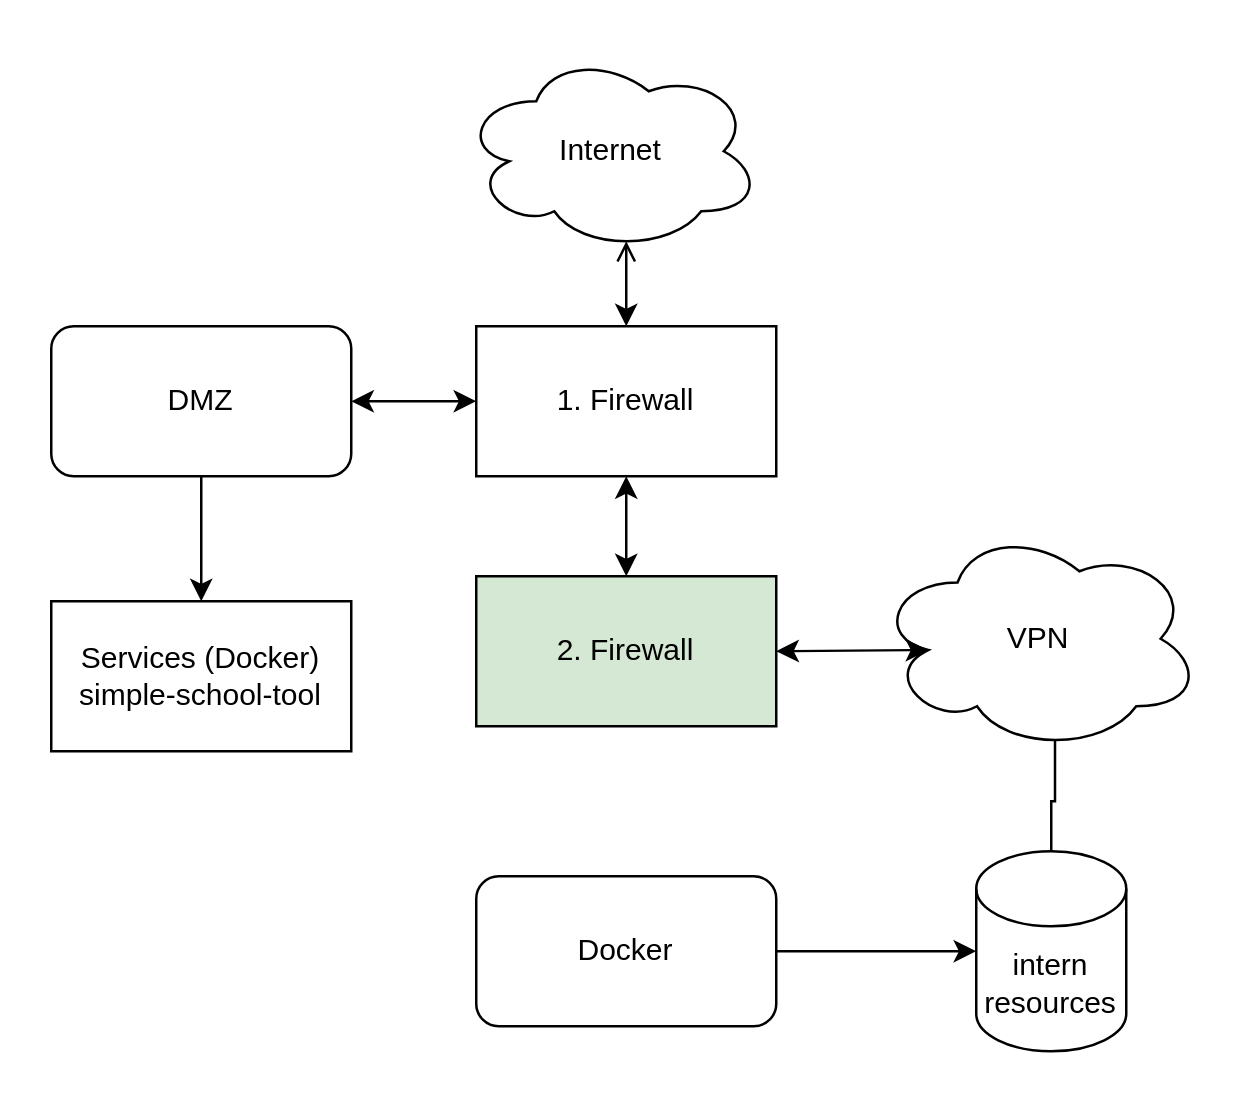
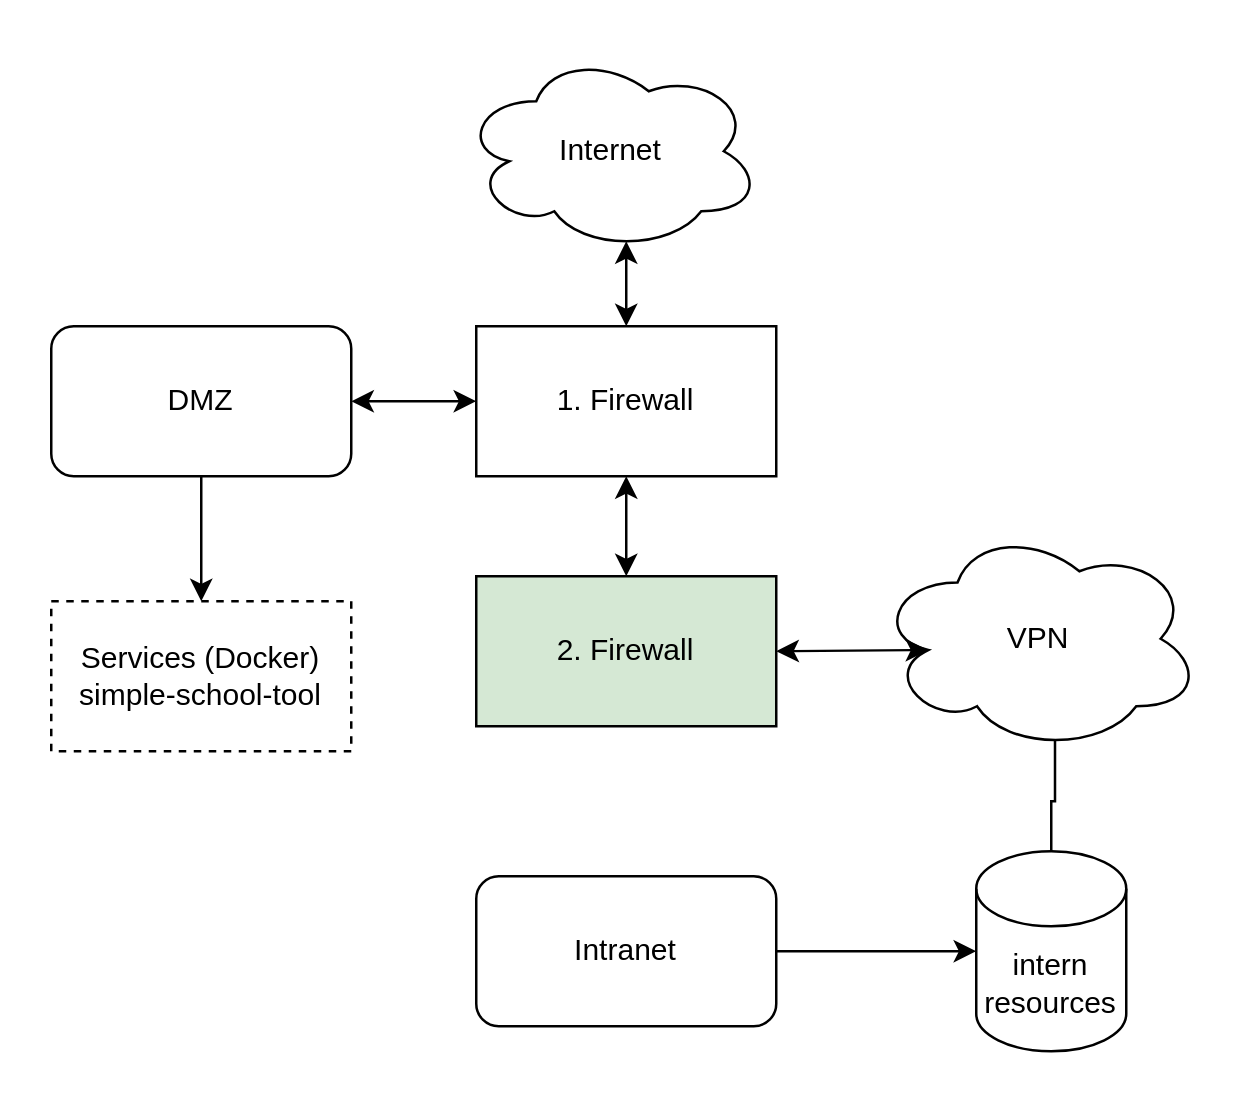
edge "Internet" -- "1. Firewall": arrowhead open -> classic
node "Services (Docker) simple-school-tool": style solid -> dashed
node "Docker": label "Docker" -> "Intranet"
